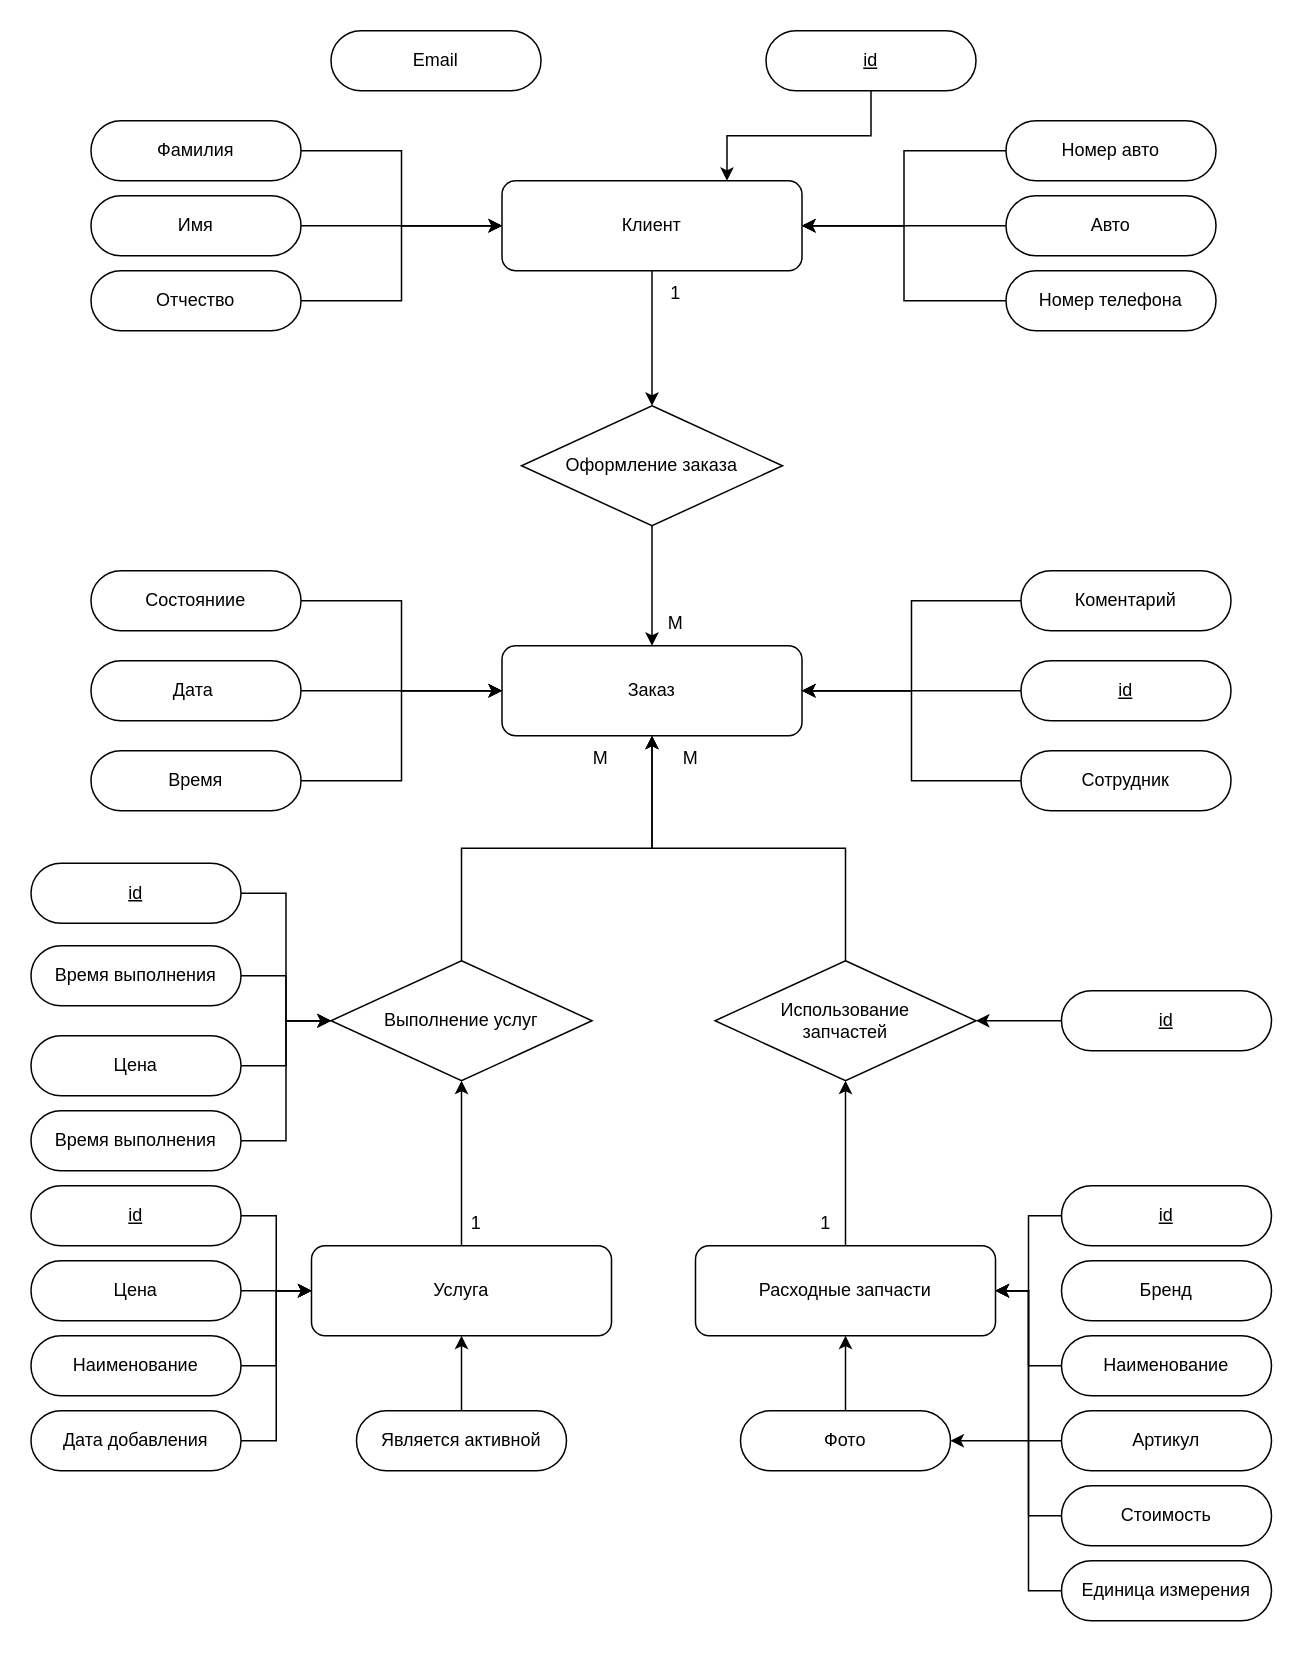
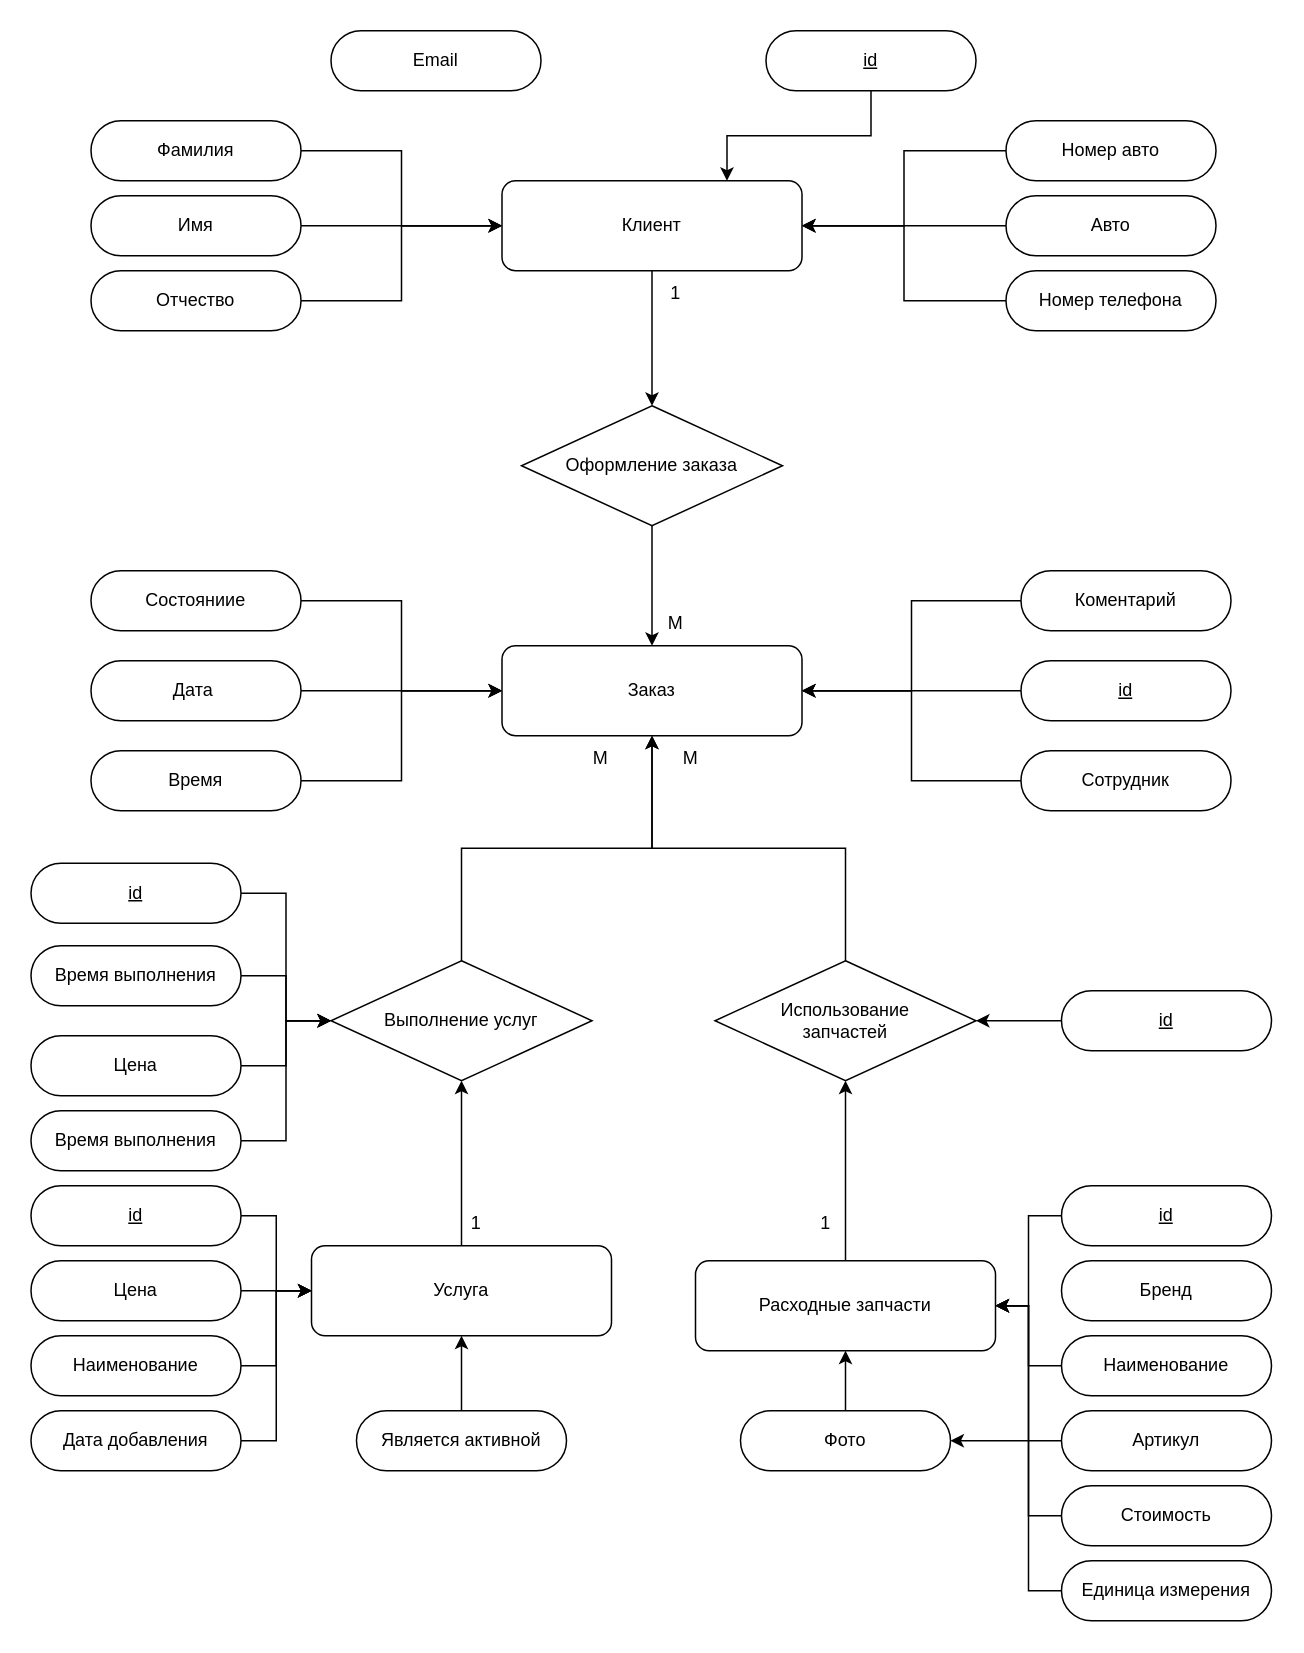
node "Расходные запчасти": moved (845, 1291) -> (845, 1306)
